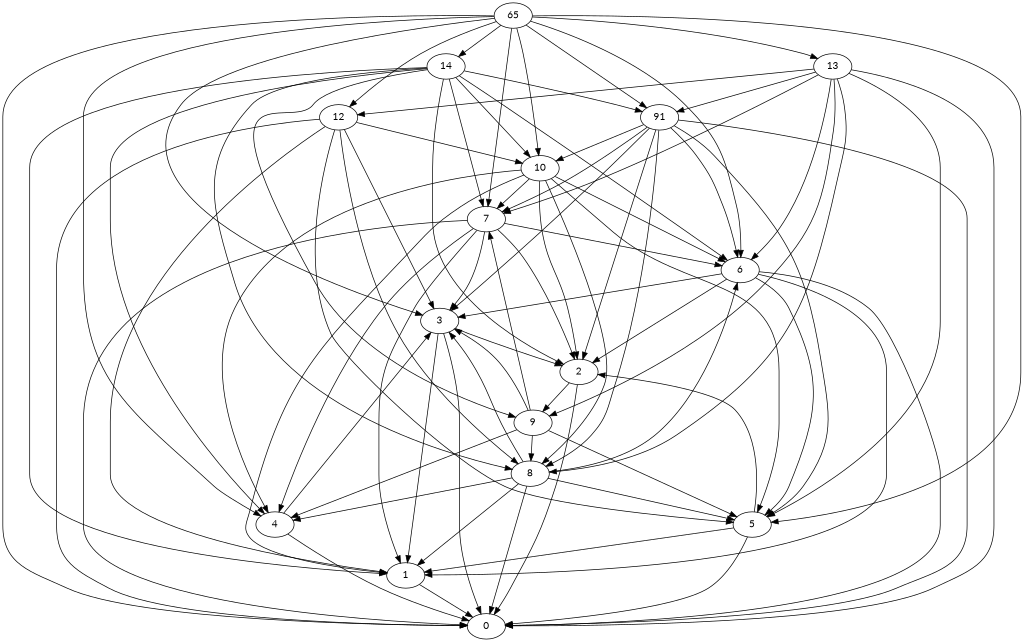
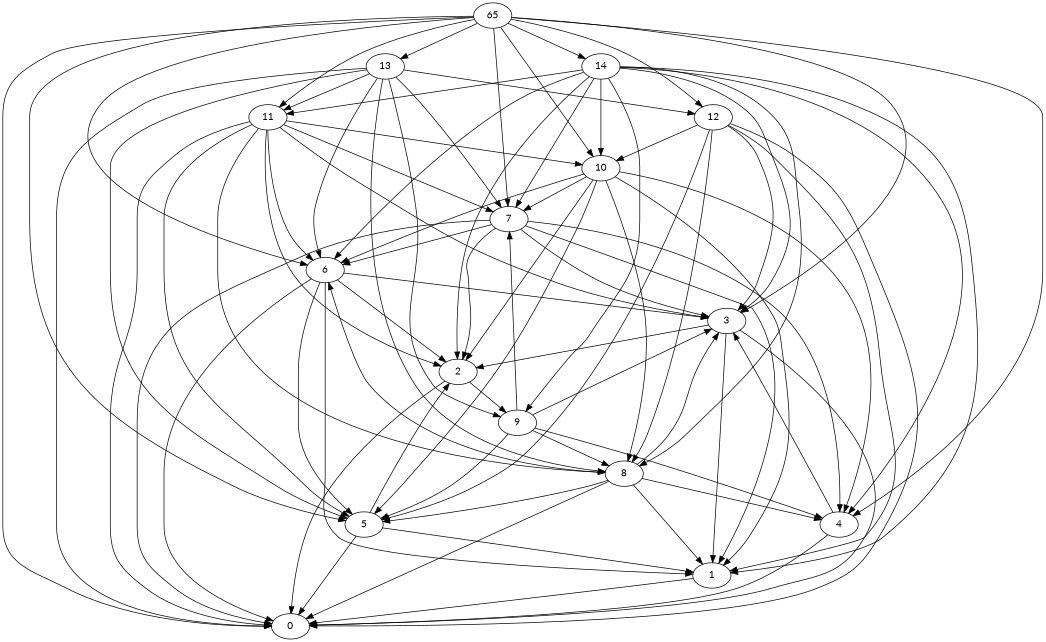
node "91": label "91" -> "11"
edge "14" -> "3": added
